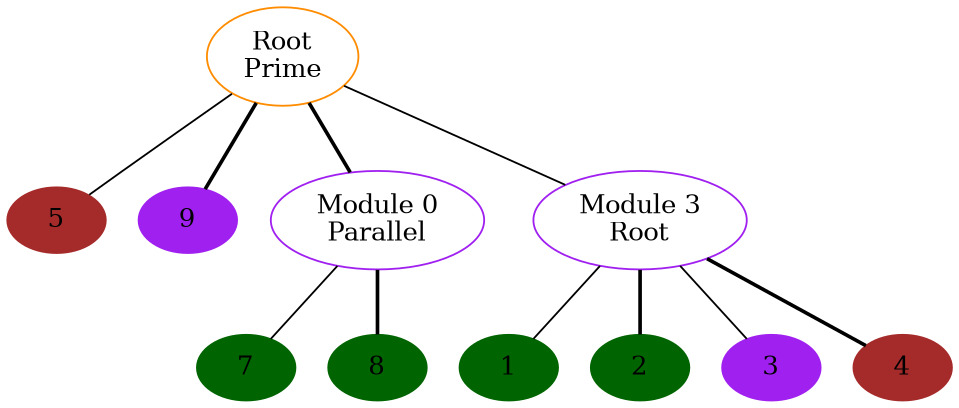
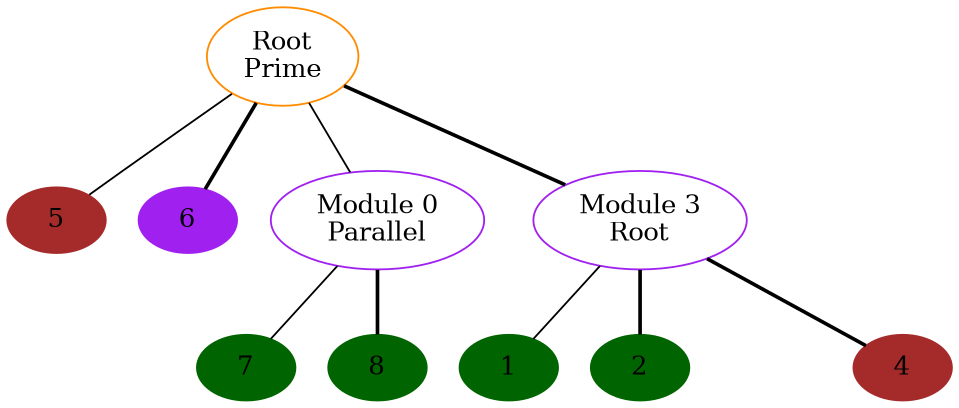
edge "Root Prime" -- "Module 3 Root": style solid -> bold
edge "Root Prime" -- "Module 0 Parallel": style bold -> solid
node "9": label "9" -> "6"
node "3": removed
